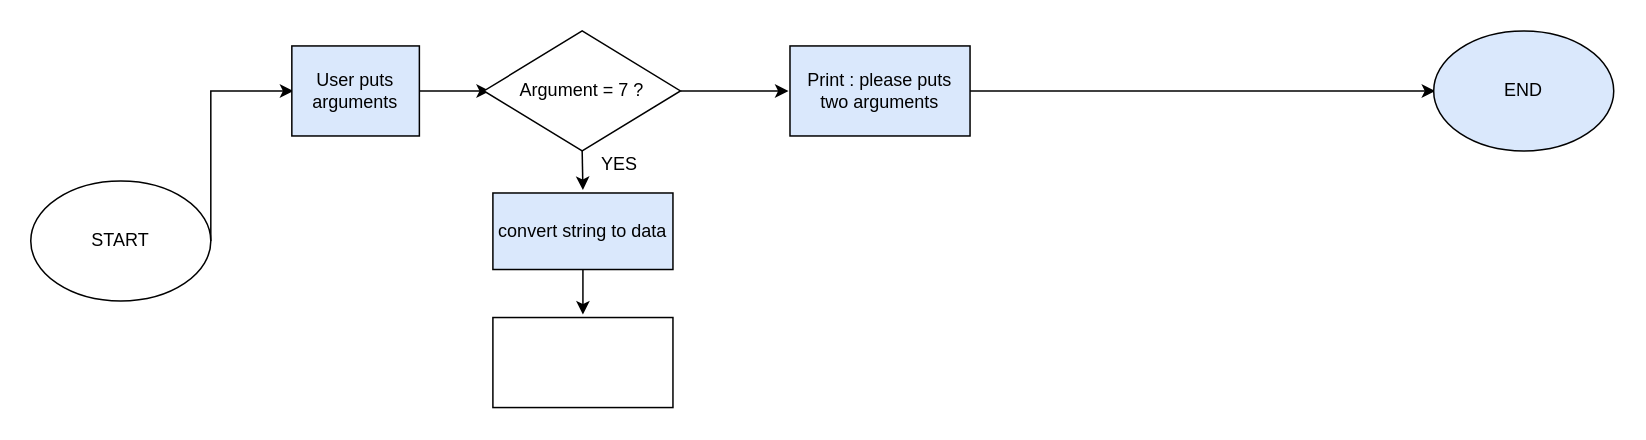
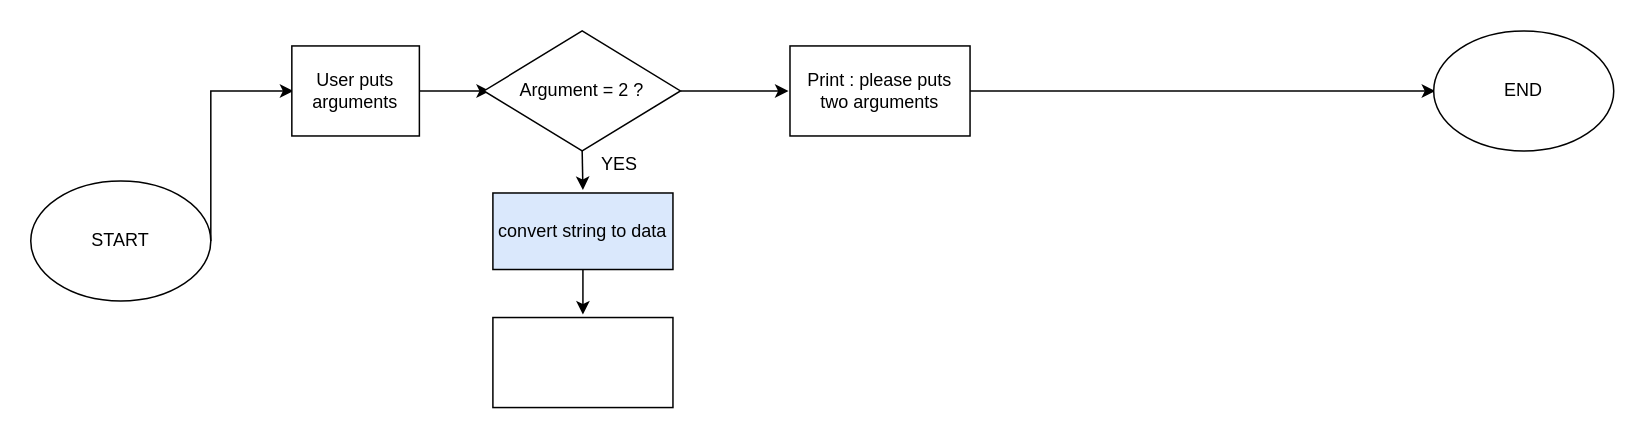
node "User puts arguments": fillcolor #dae8fc -> #ffffff
node "Argument = 7 ?": label "Argument = 7 ?" -> "Argument = 2 ?"
node "Print : please puts two arguments": fillcolor #dae8fc -> #ffffff
node "END": fillcolor #dae8fc -> #ffffff
